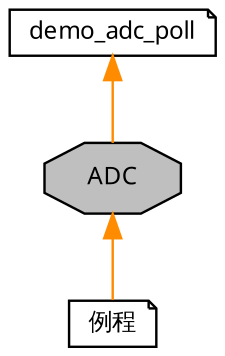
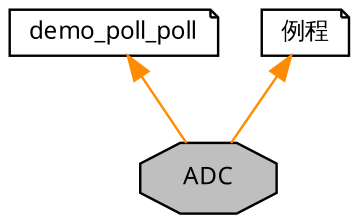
node "demo_adc_poll": label "demo_adc_poll" -> "demo_poll_poll"
edge "例程" -> "ADC": reversed
